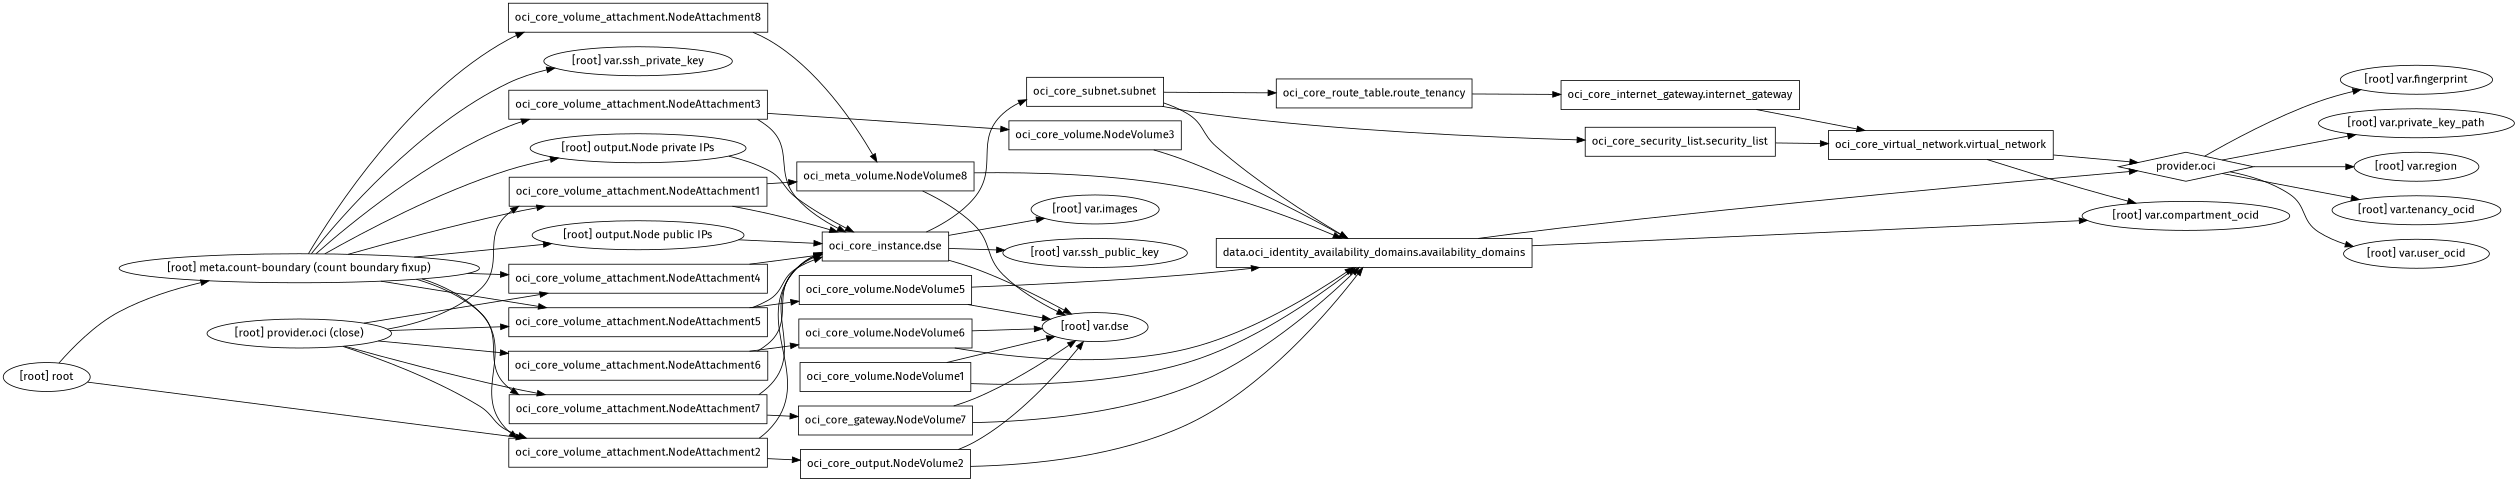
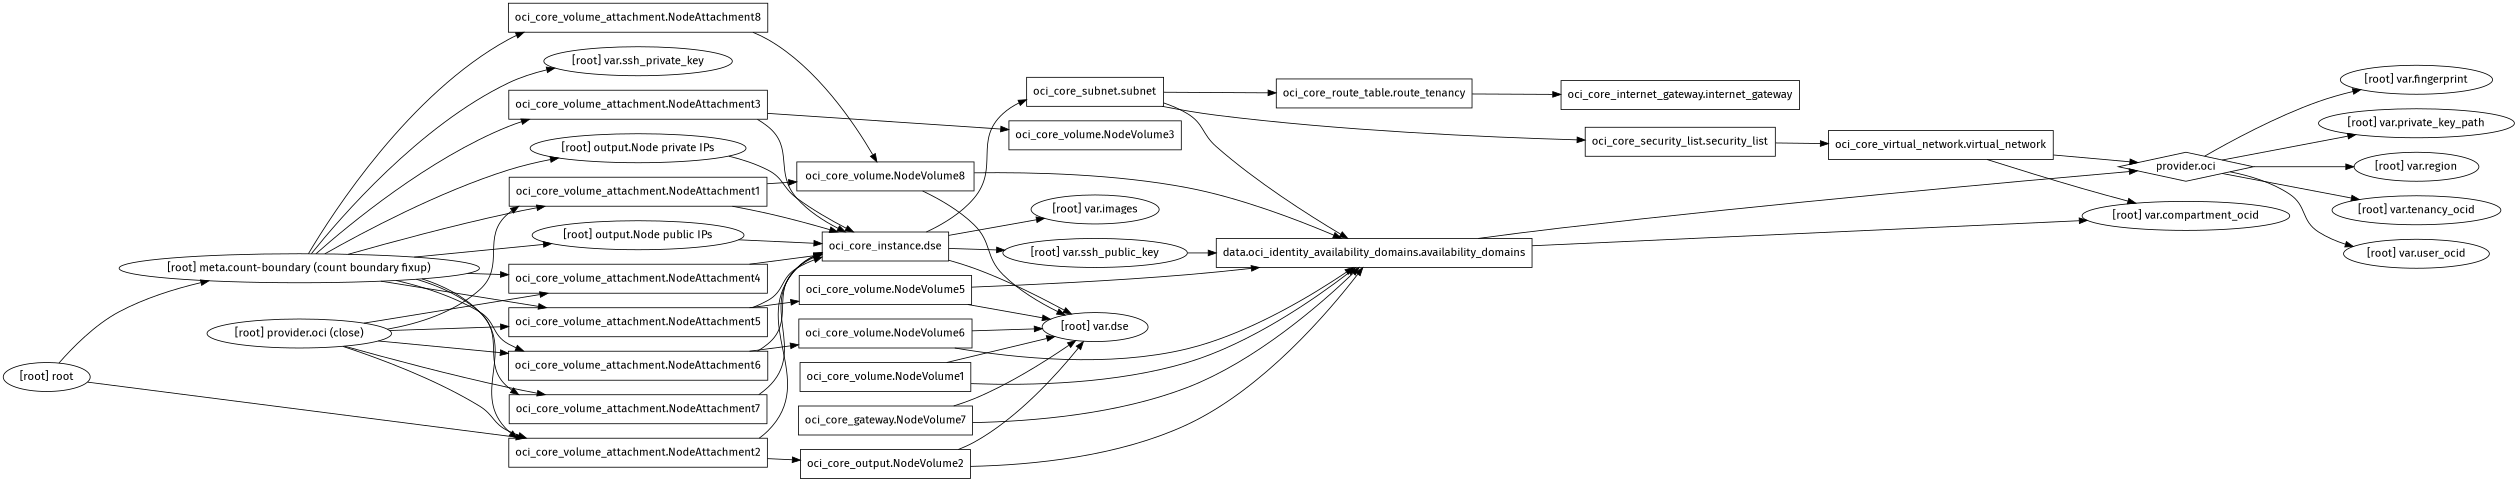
edge "oci_core_internet_gateway.internet_gateway" -> "oci_core_virtual_network.virtual_network": removed
node "oci_meta_volume.NodeVolume8": label "oci_meta_volume.NodeVolume8" -> "oci_core_volume.NodeVolume8"
edge "oci_core_volume.NodeVolume3" -> "data.oci_identity_availability_domains.availability_domains": now "[root] var.ssh_public_key" -> "data.oci_identity_availability_domains.availability_domains"
edge "[root] meta.count-boundary (count boundary fixup)" -> "oci_core_volume_attachment.NodeAttachment6": added
edge "oci_core_volume_attachment.NodeAttachment7" -> "oci_core_gateway.NodeVolume7": removed
